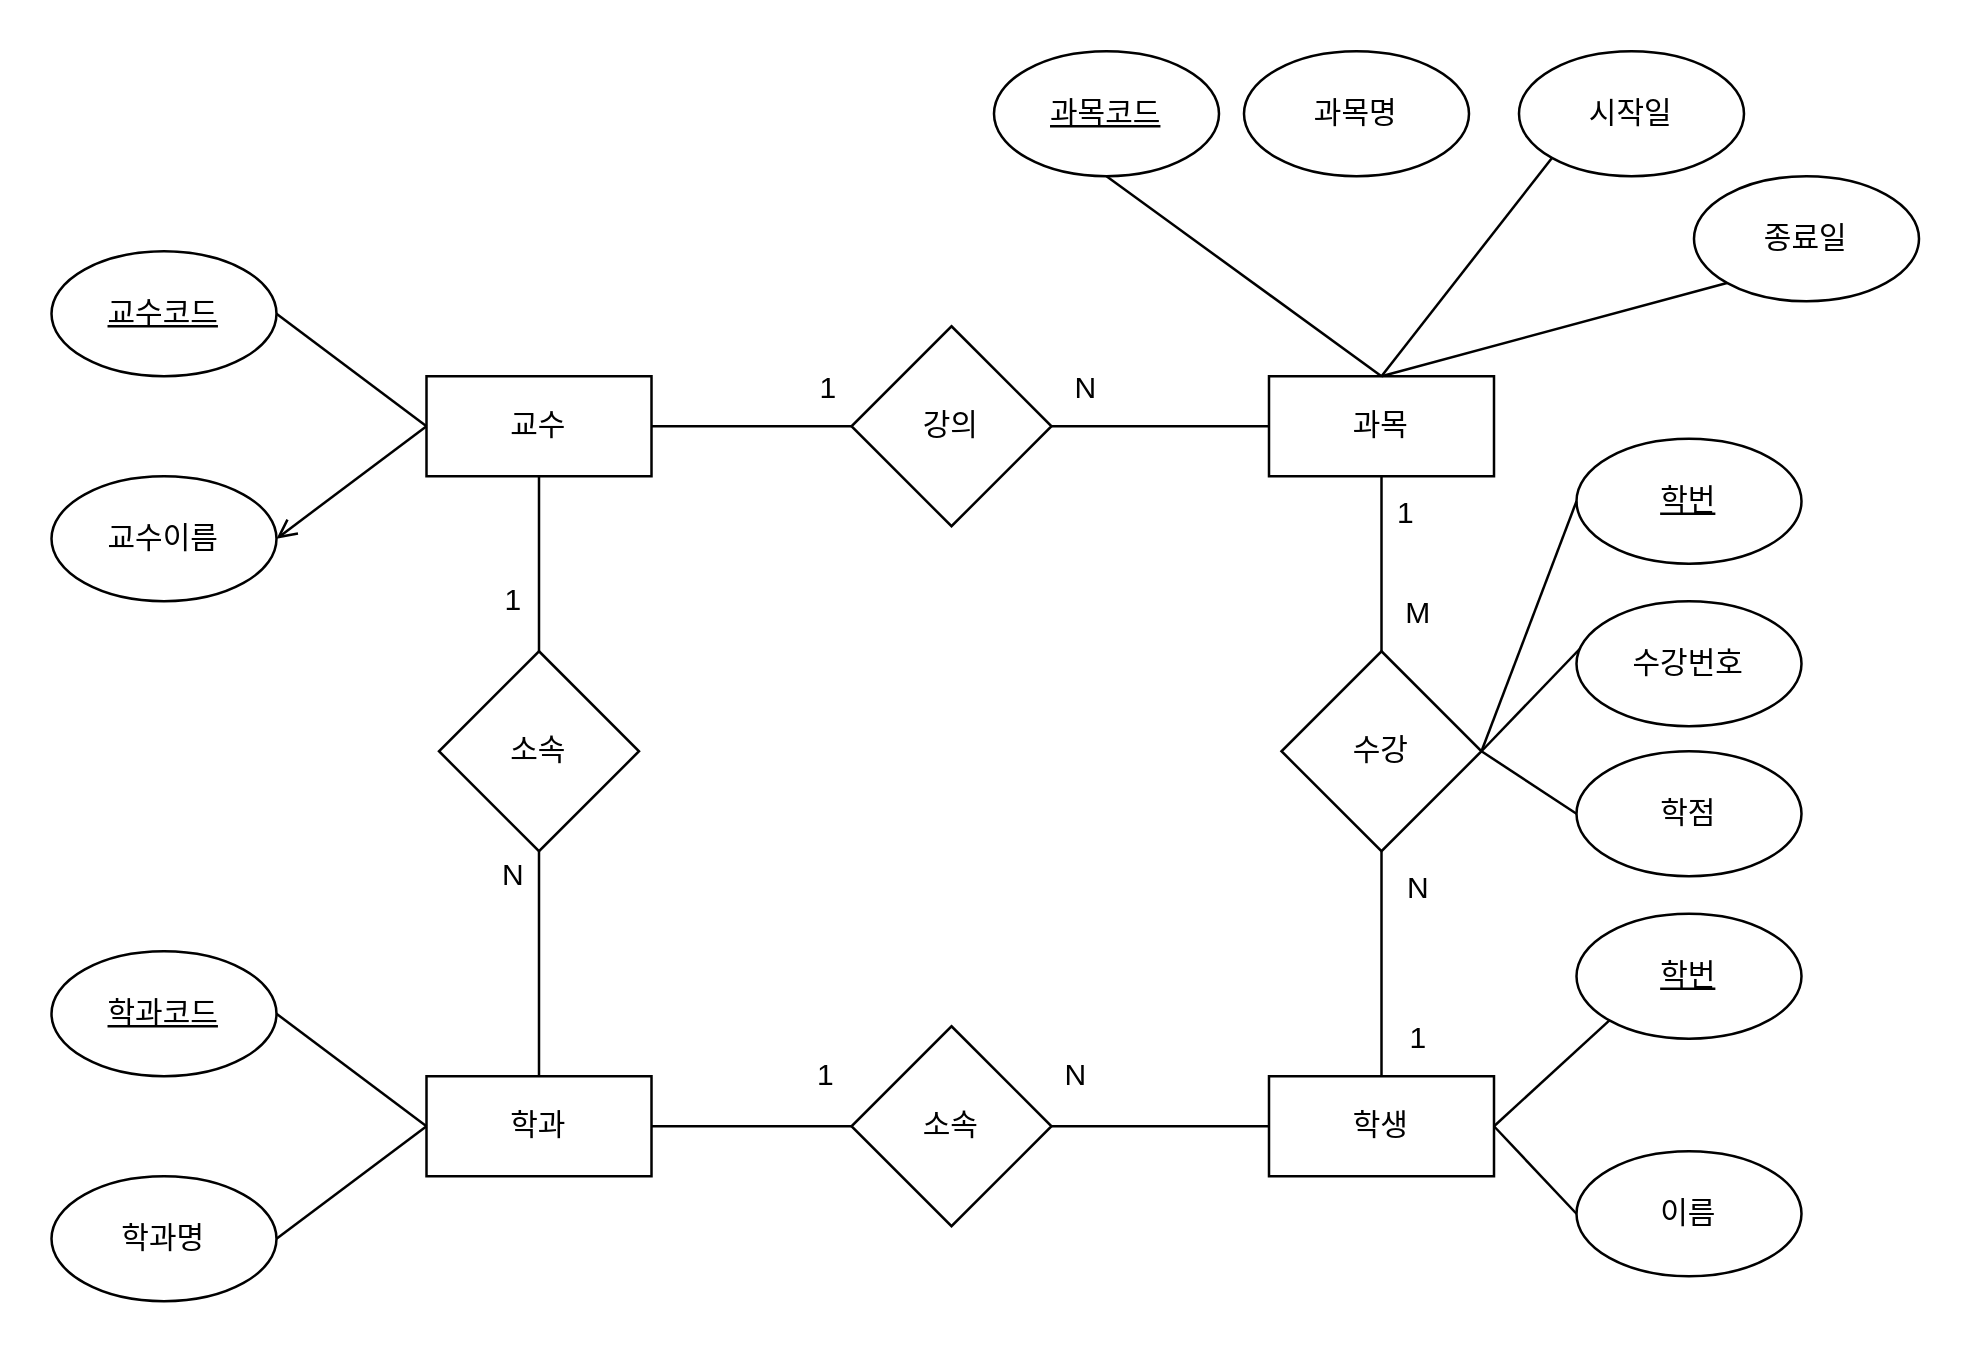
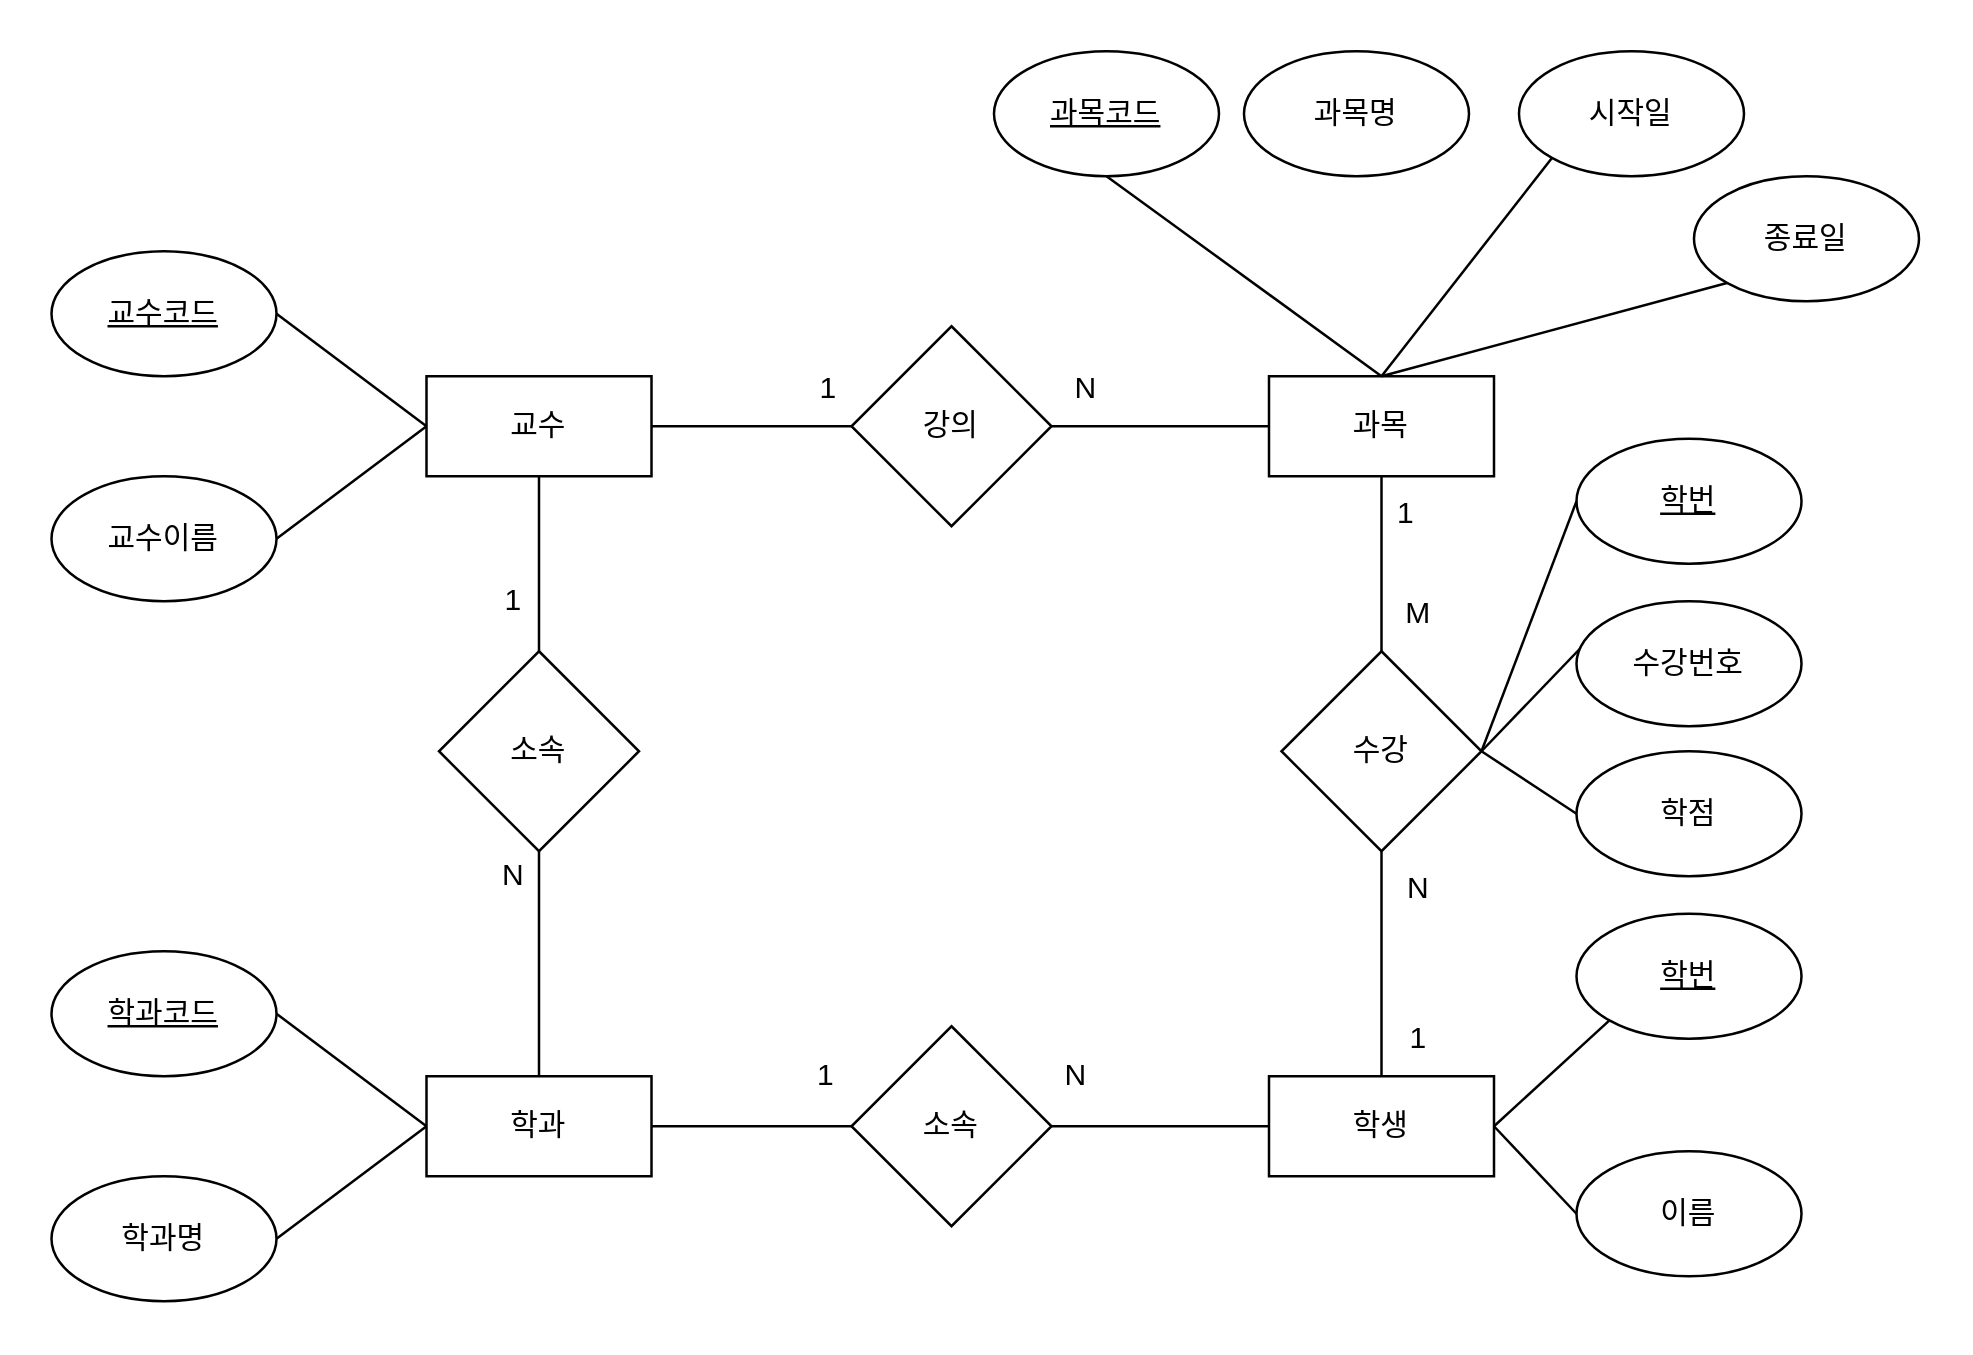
edge "교수" -> "교수이름": arrowhead open -> none
